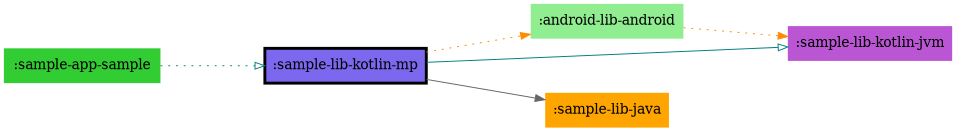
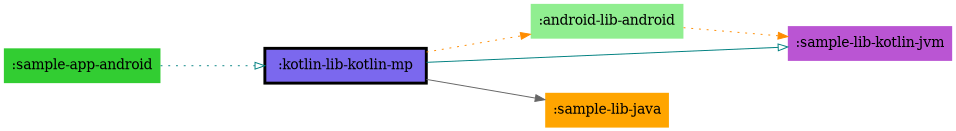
node ":sample-app-sample": label ":sample-app-sample" -> ":sample-app-android"
node ":sample-lib-kotlin-mp": label ":sample-lib-kotlin-mp" -> ":kotlin-lib-kotlin-mp"
